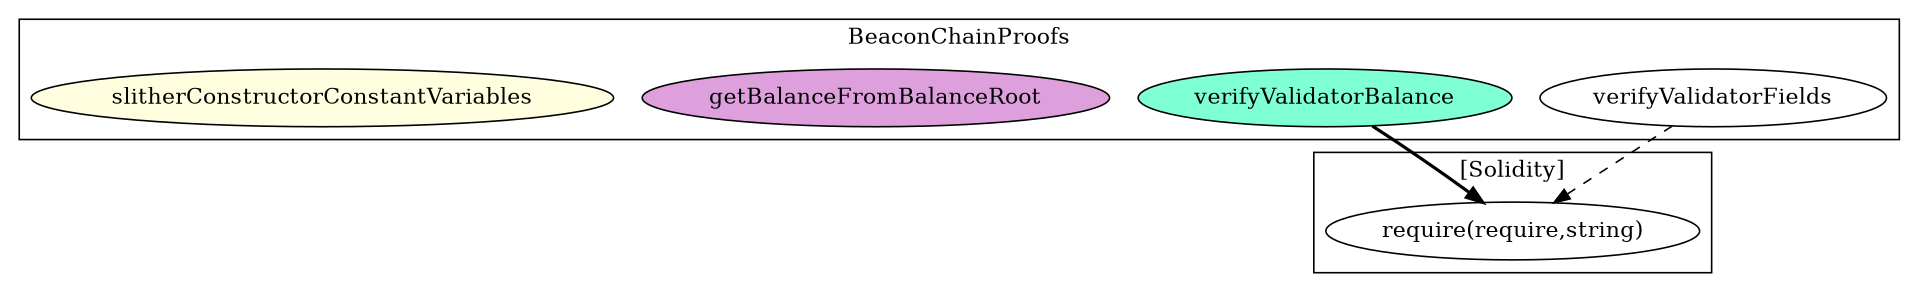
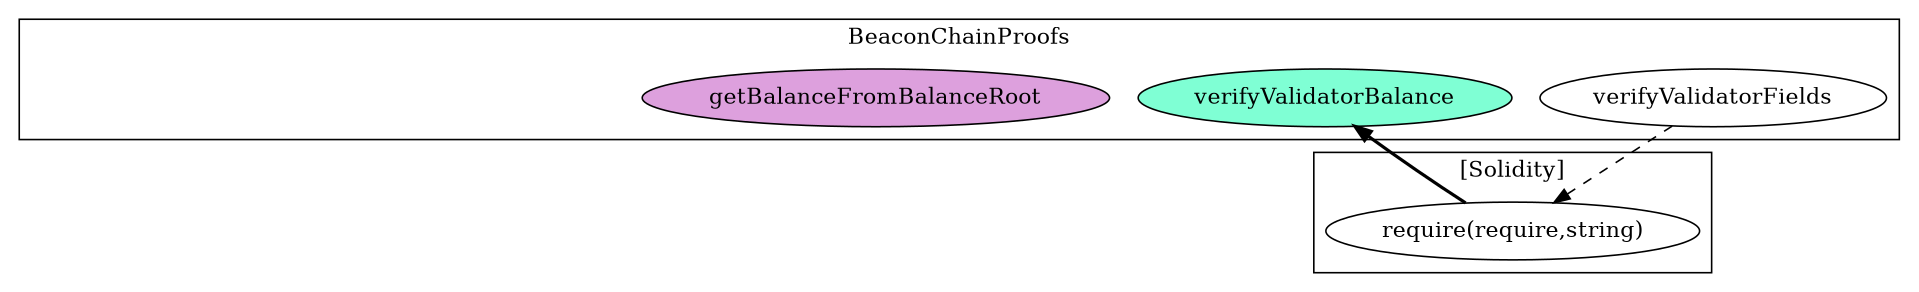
node "slitherConstructorConstantVariables": removed
edge "verifyValidatorBalance" -> "require(require,string)": reversed
